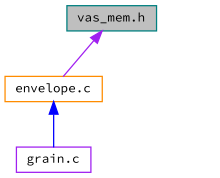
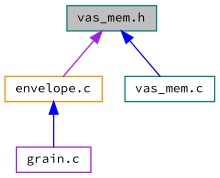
node "vas_mem.c": added
